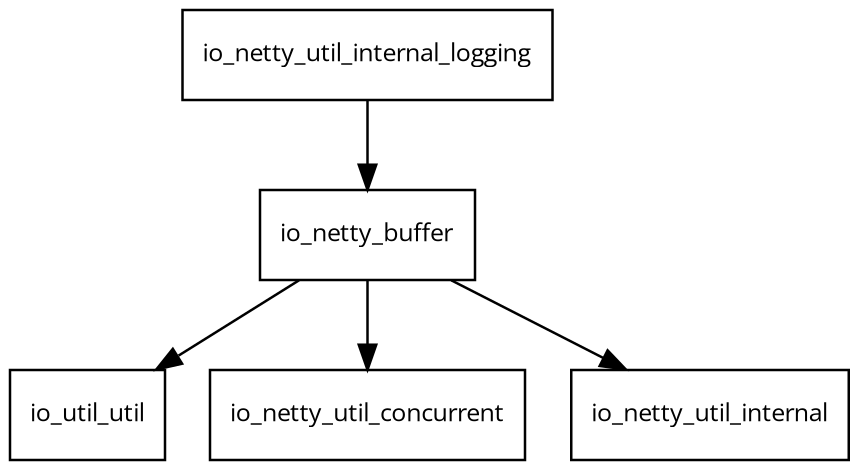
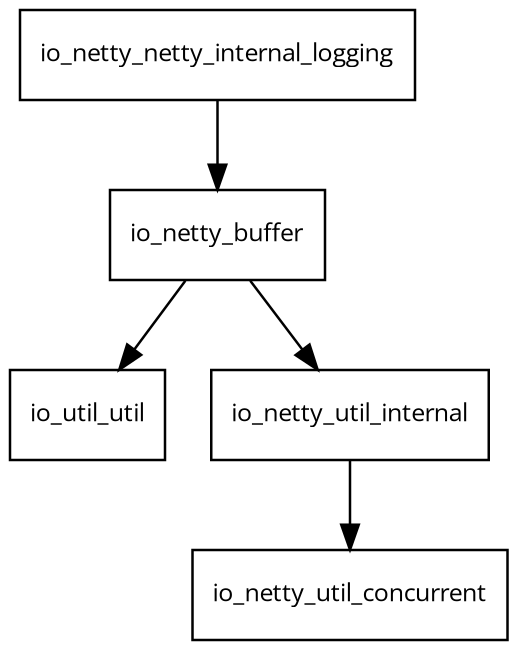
node "io_netty_util_internal_logging": label "io_netty_util_internal_logging" -> "io_netty_netty_internal_logging"
edge "io_netty_buffer" -> "io_netty_util_concurrent": now "io_netty_util_internal" -> "io_netty_util_concurrent"
